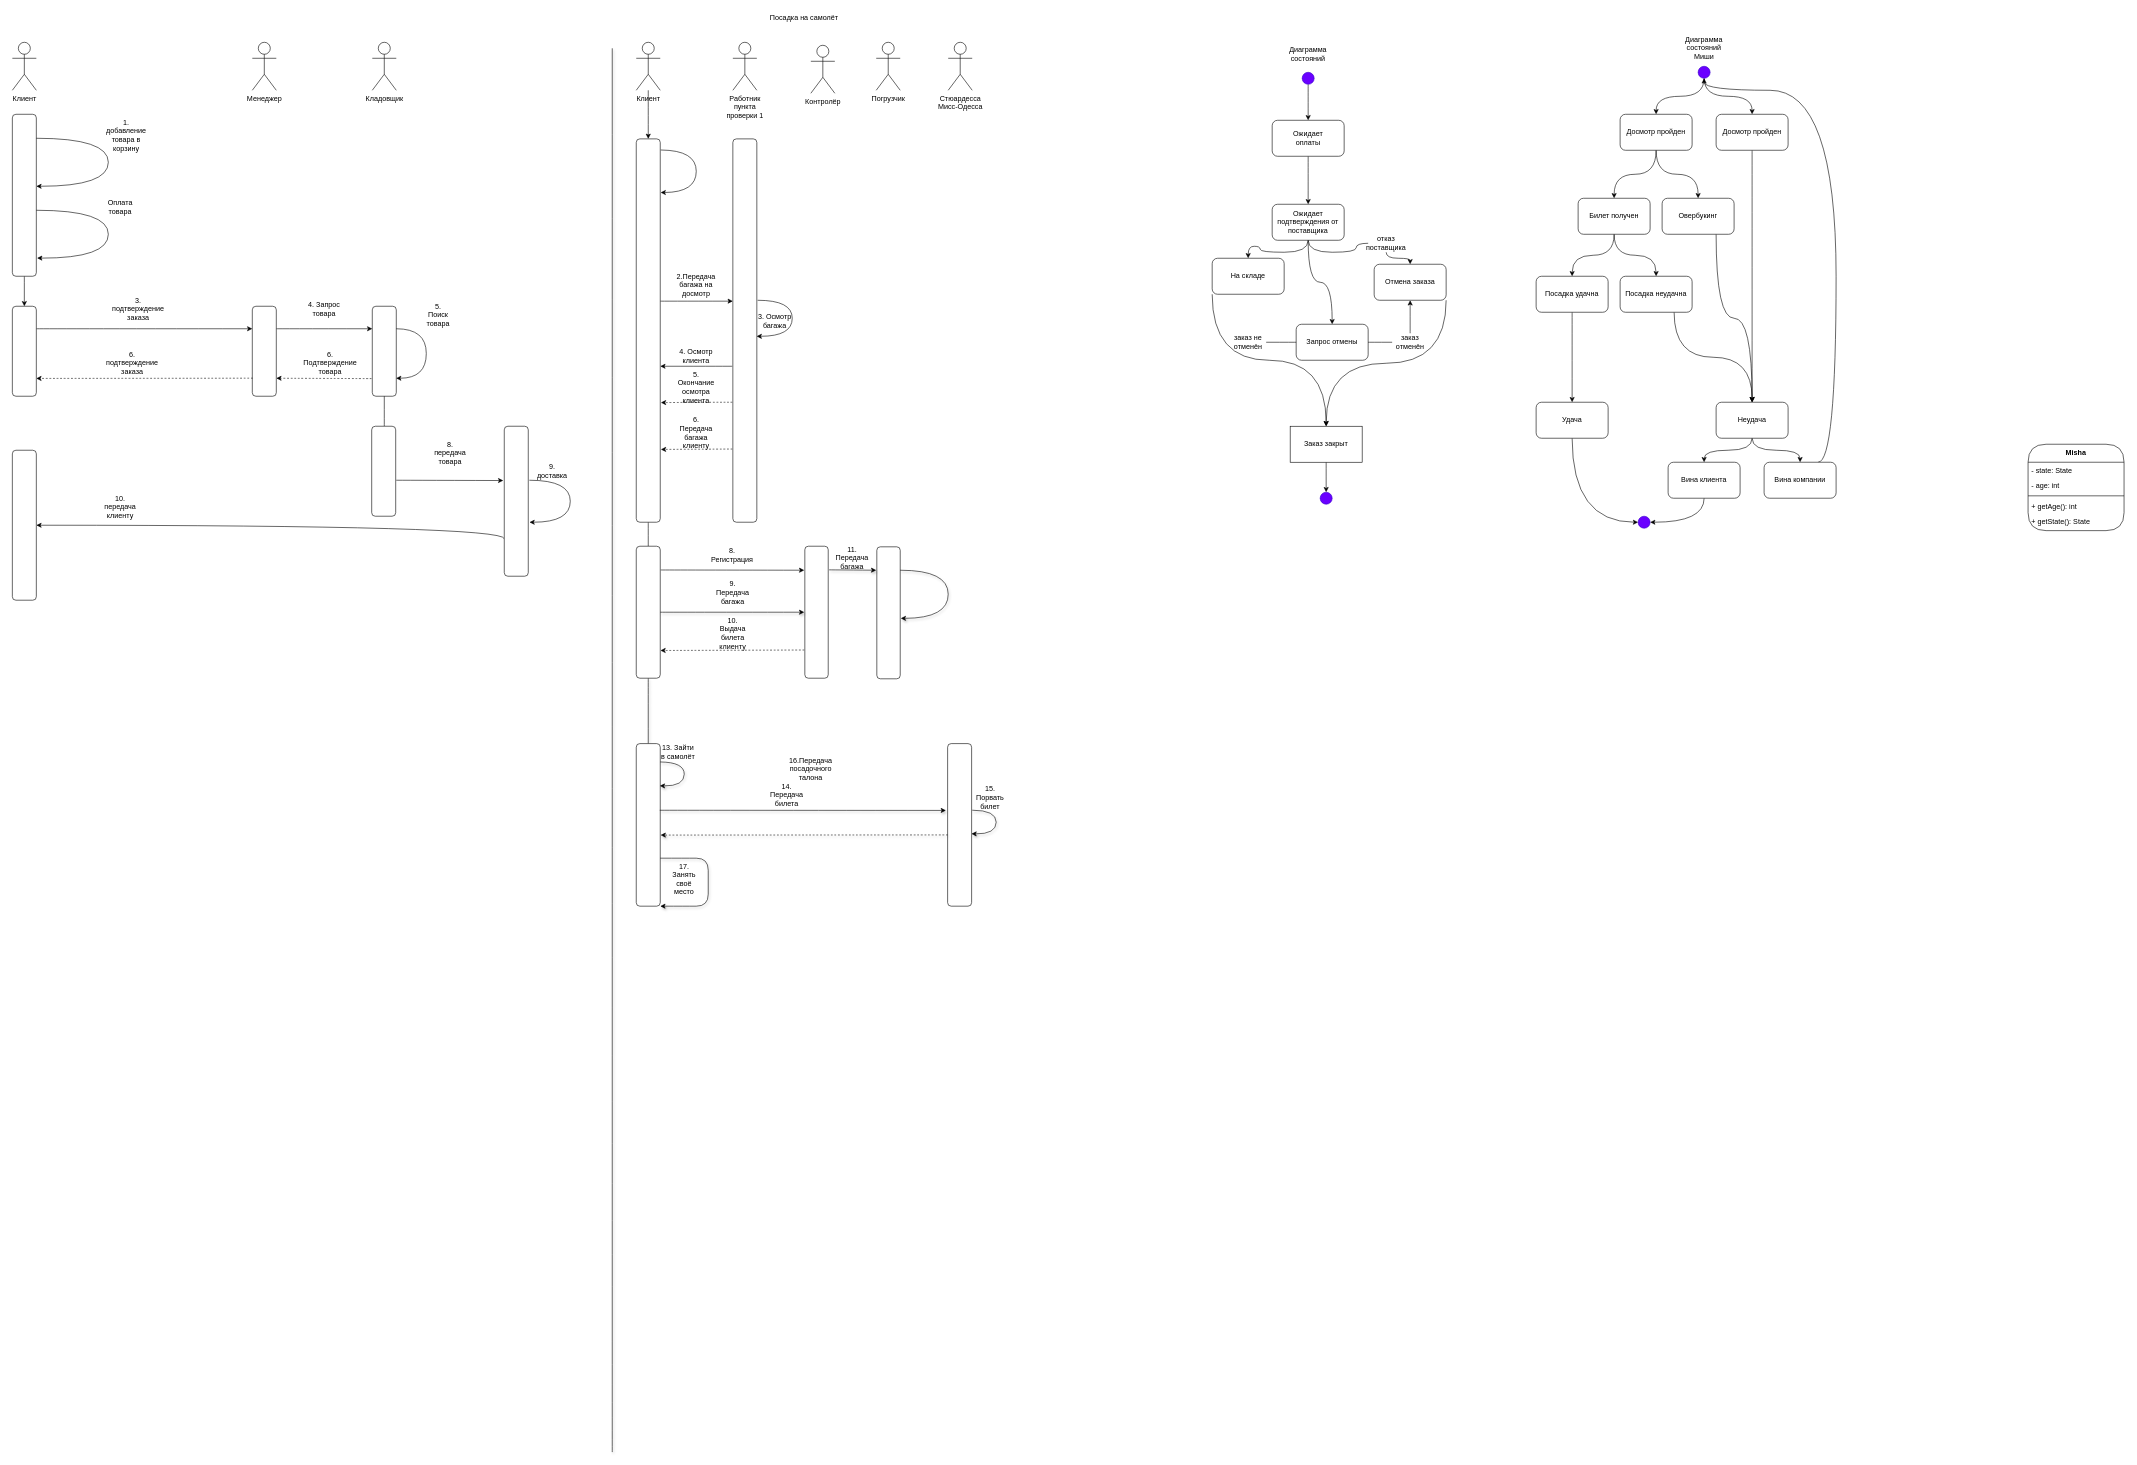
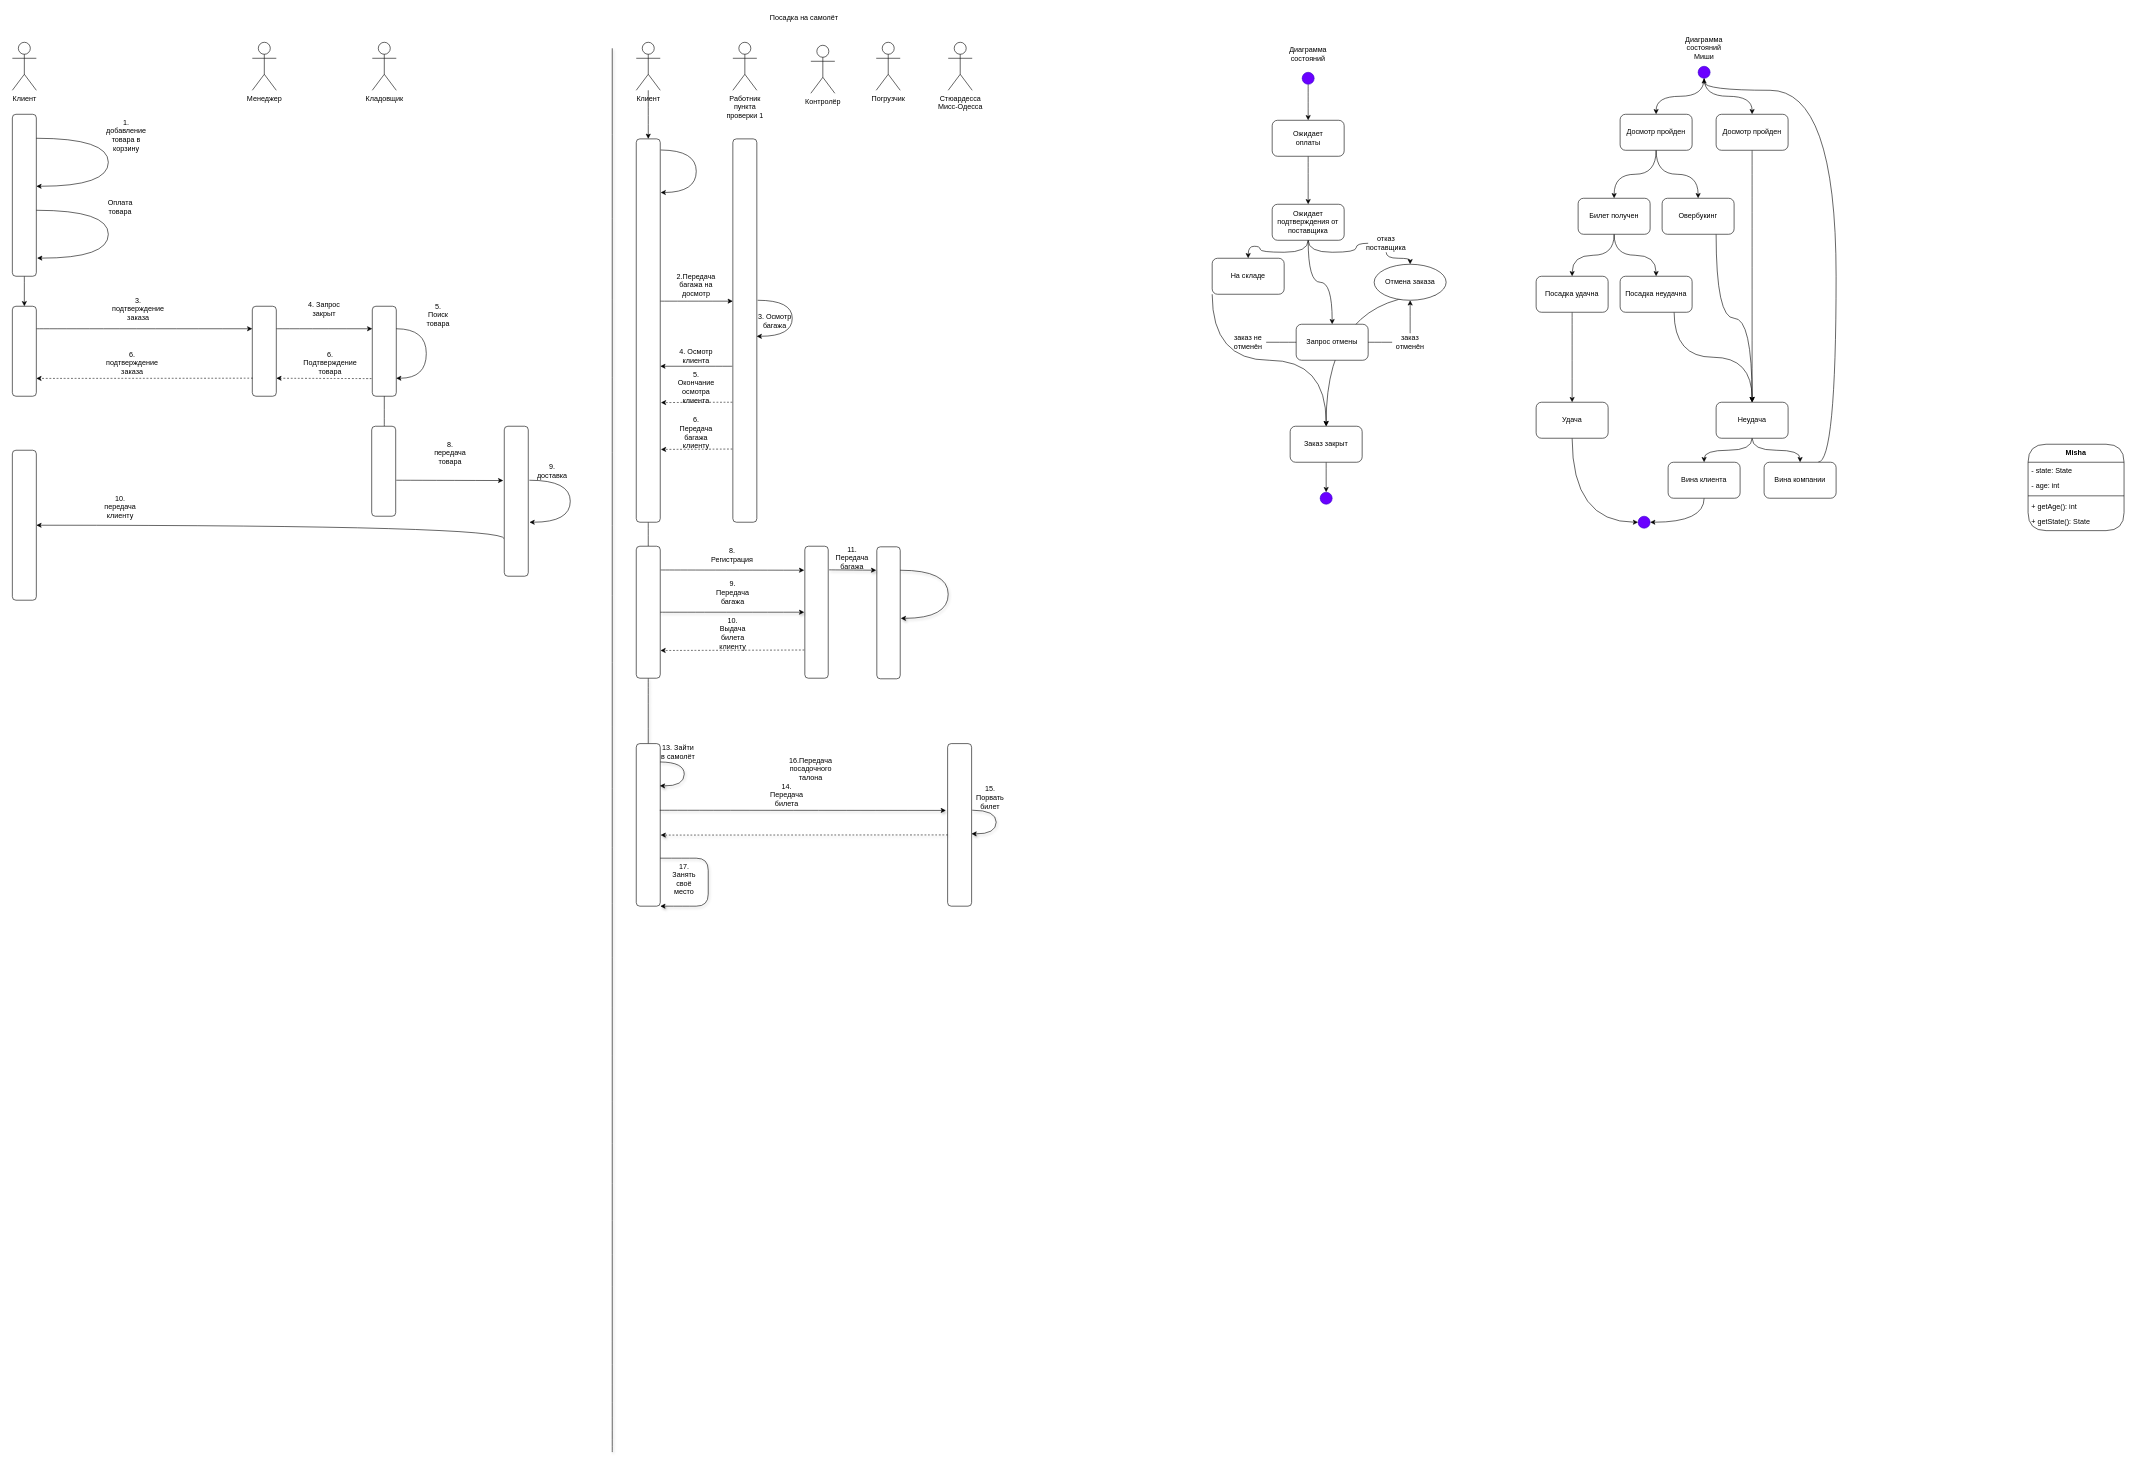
node "Отмена заказа": shape rounded rectangle -> ellipse
node "4. Запрос товара": label "4. Запрос товара" -> "4. Запрос закрыт"
node "Заказ закрыт": shape rectangle -> rounded rectangle
